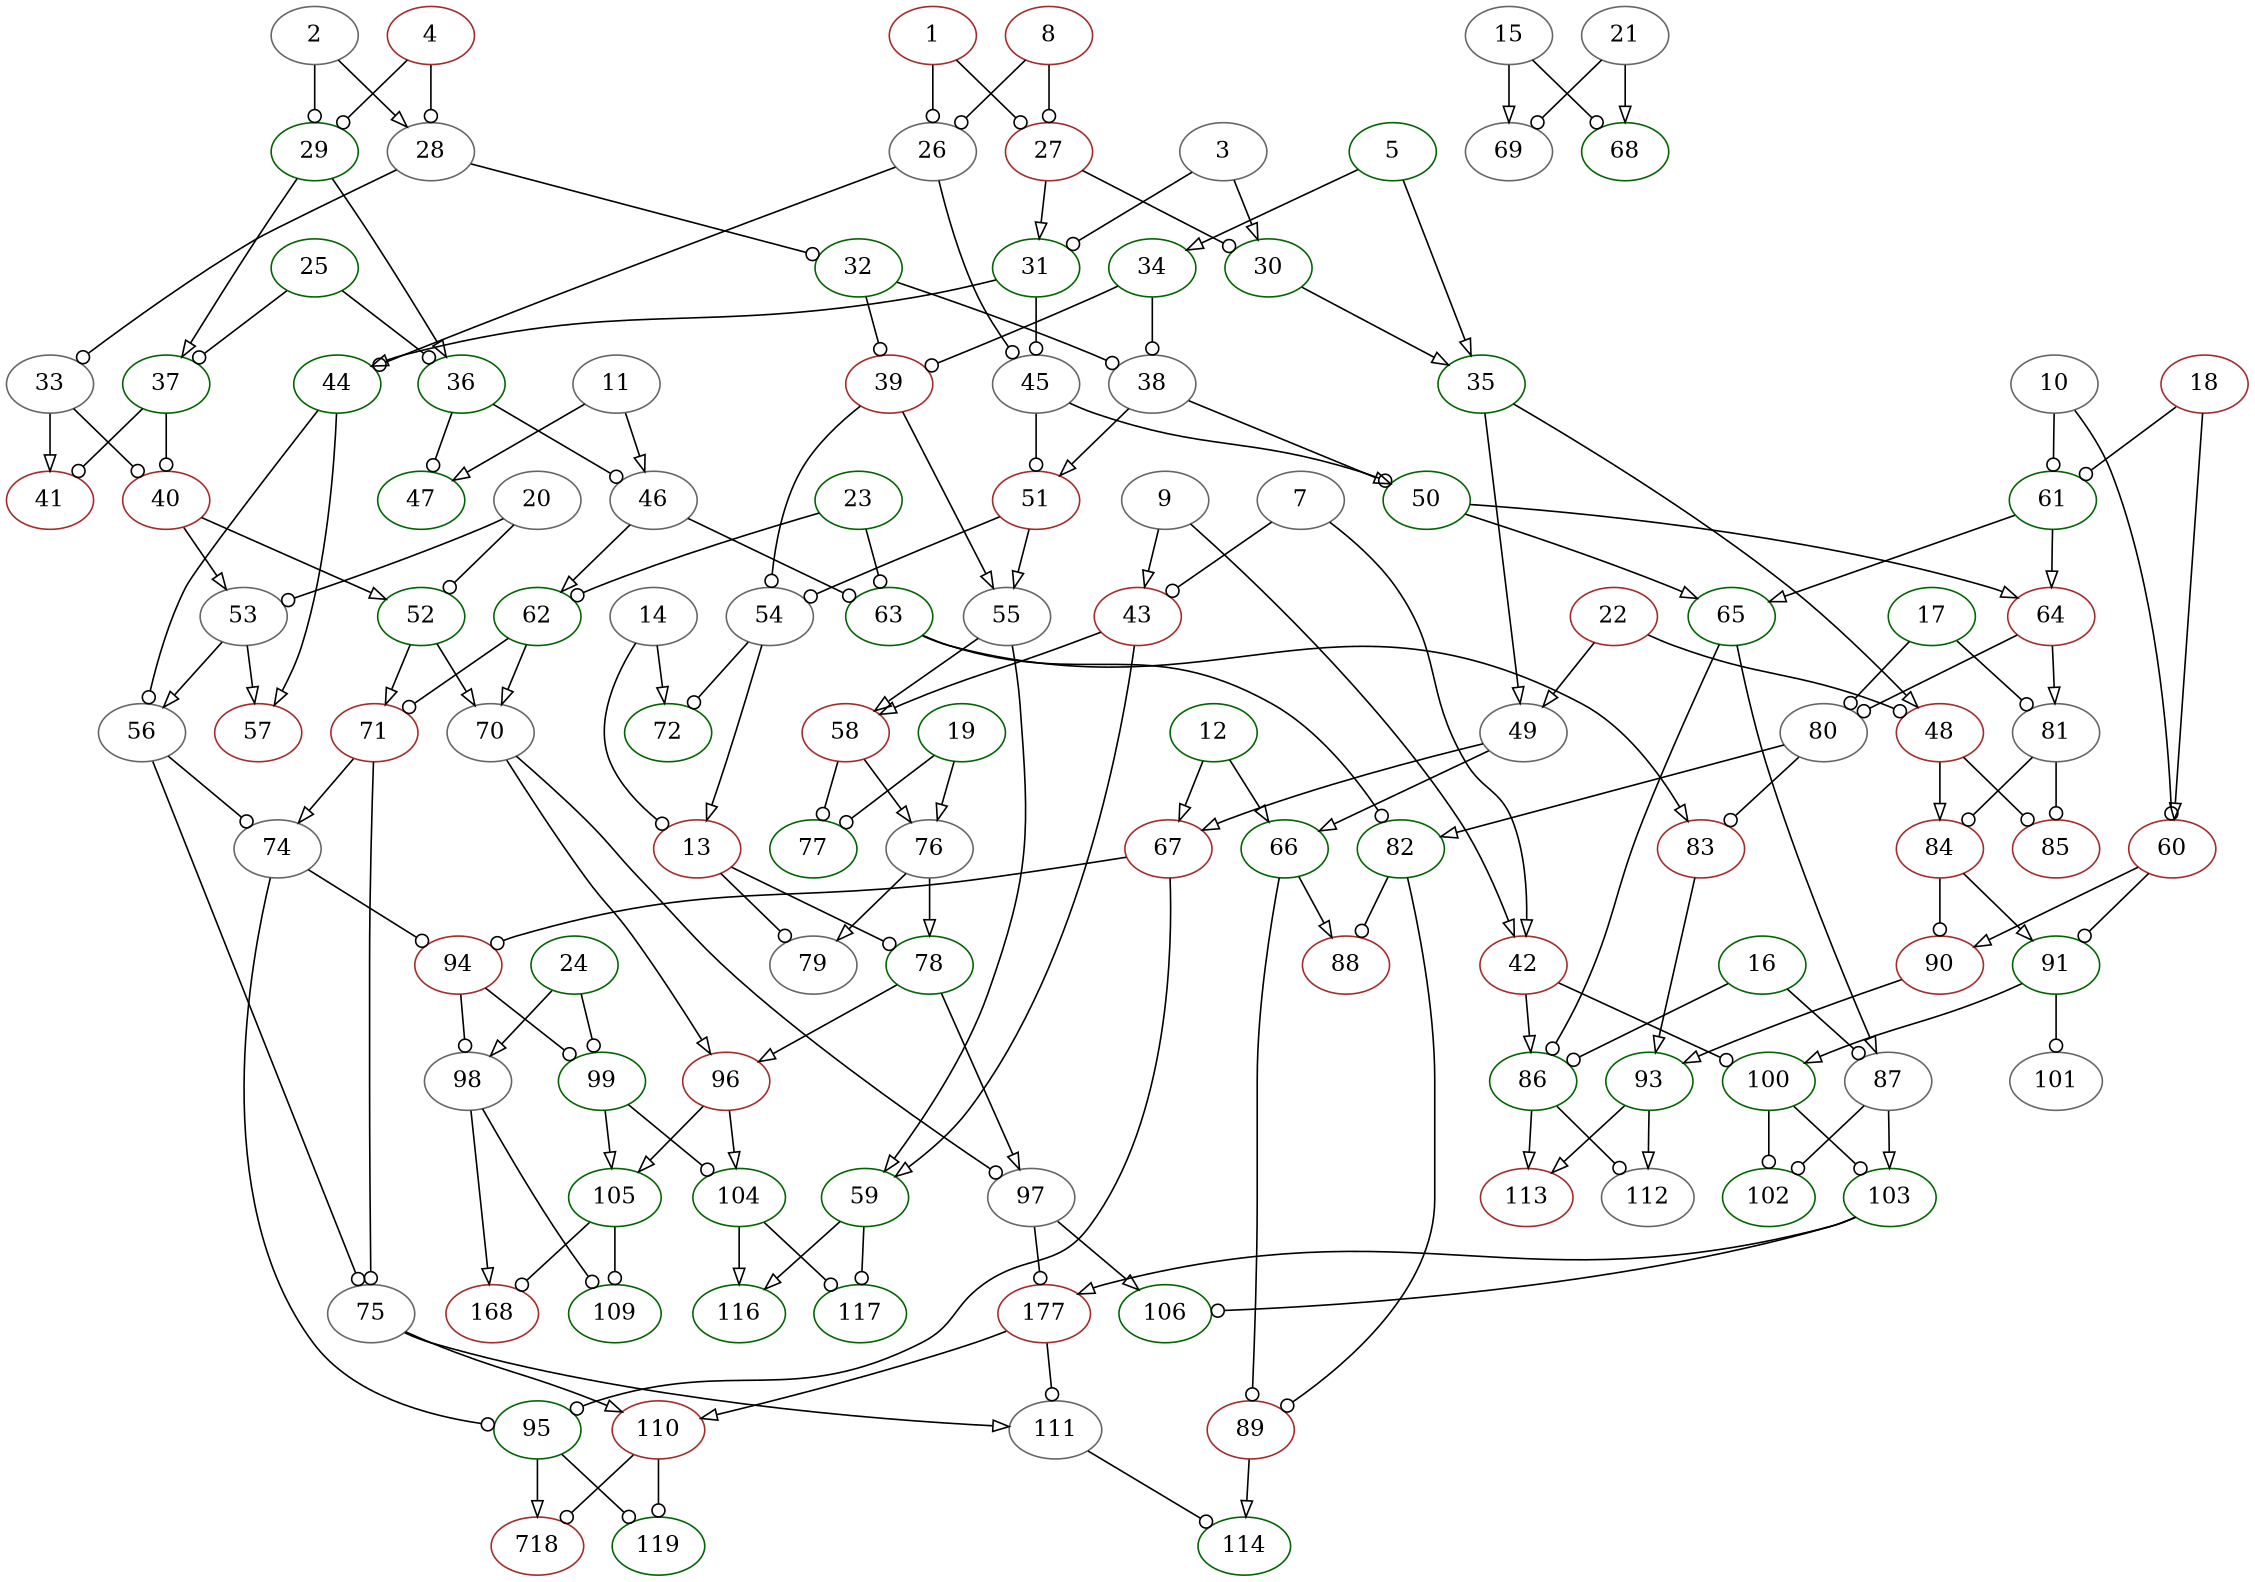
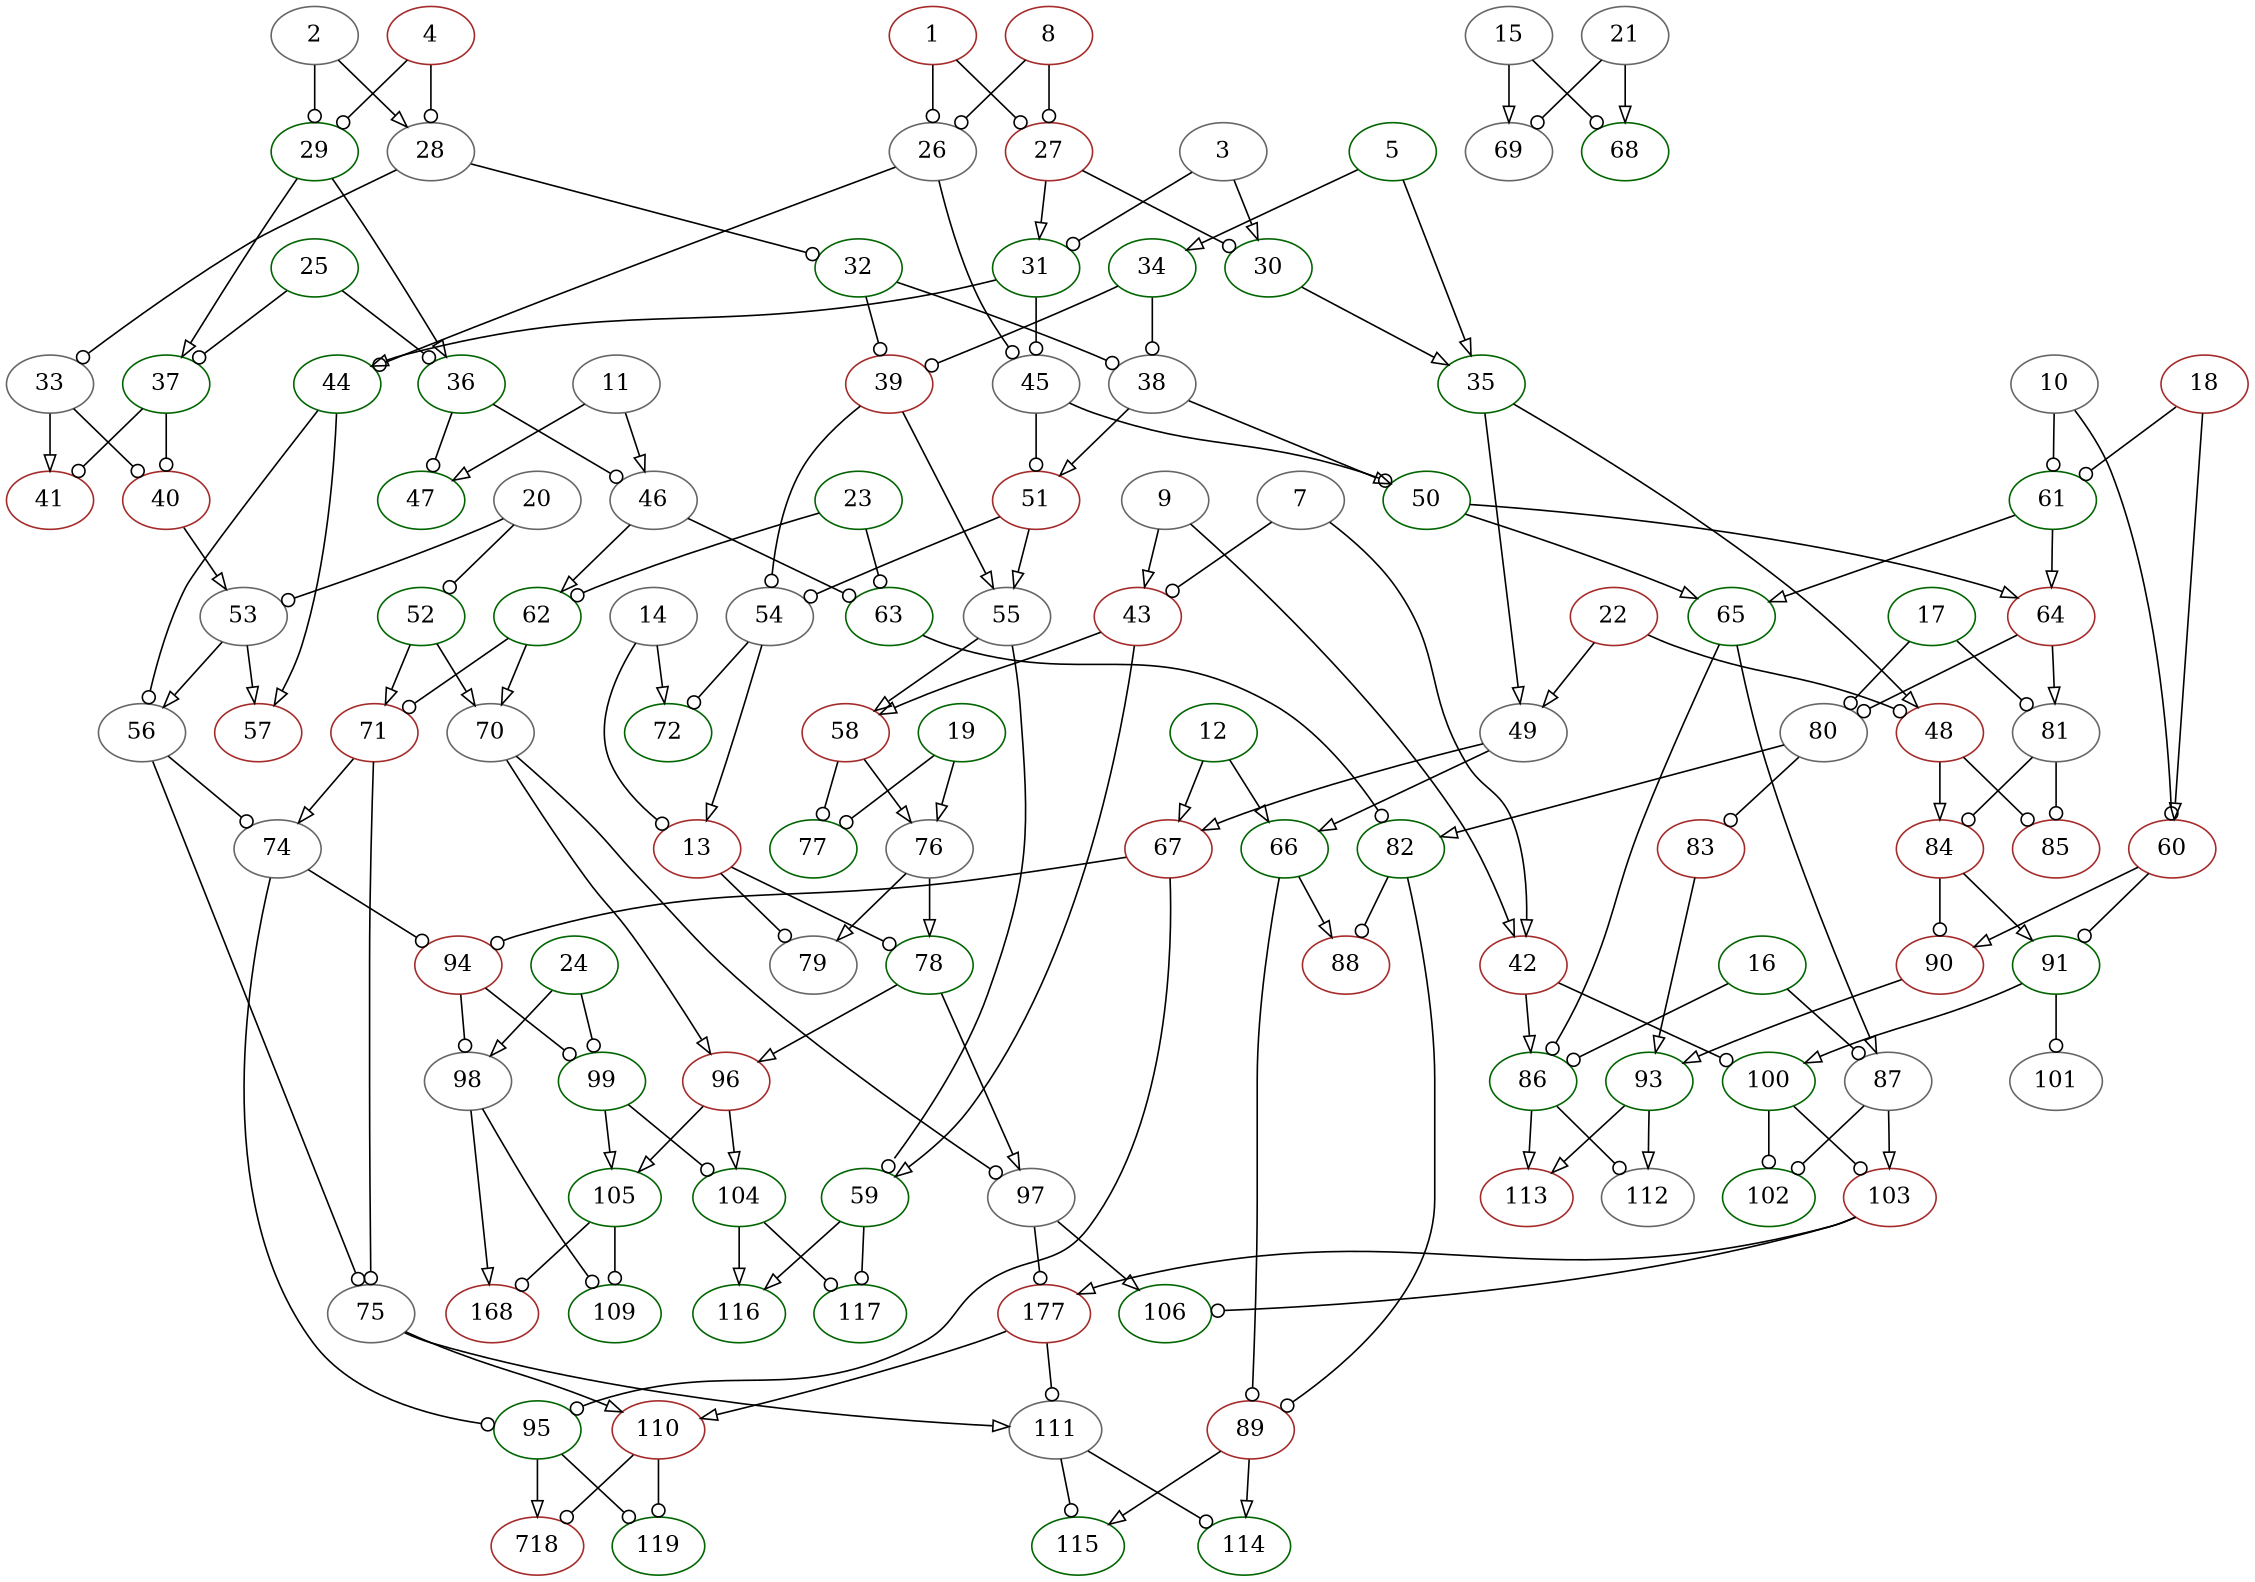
edge "40" -> "52": removed
edge "63" -> "83": removed
edge "55" -> "59": arrowhead onormal -> odot
node "103": color darkgreen -> brown
node "115": added
